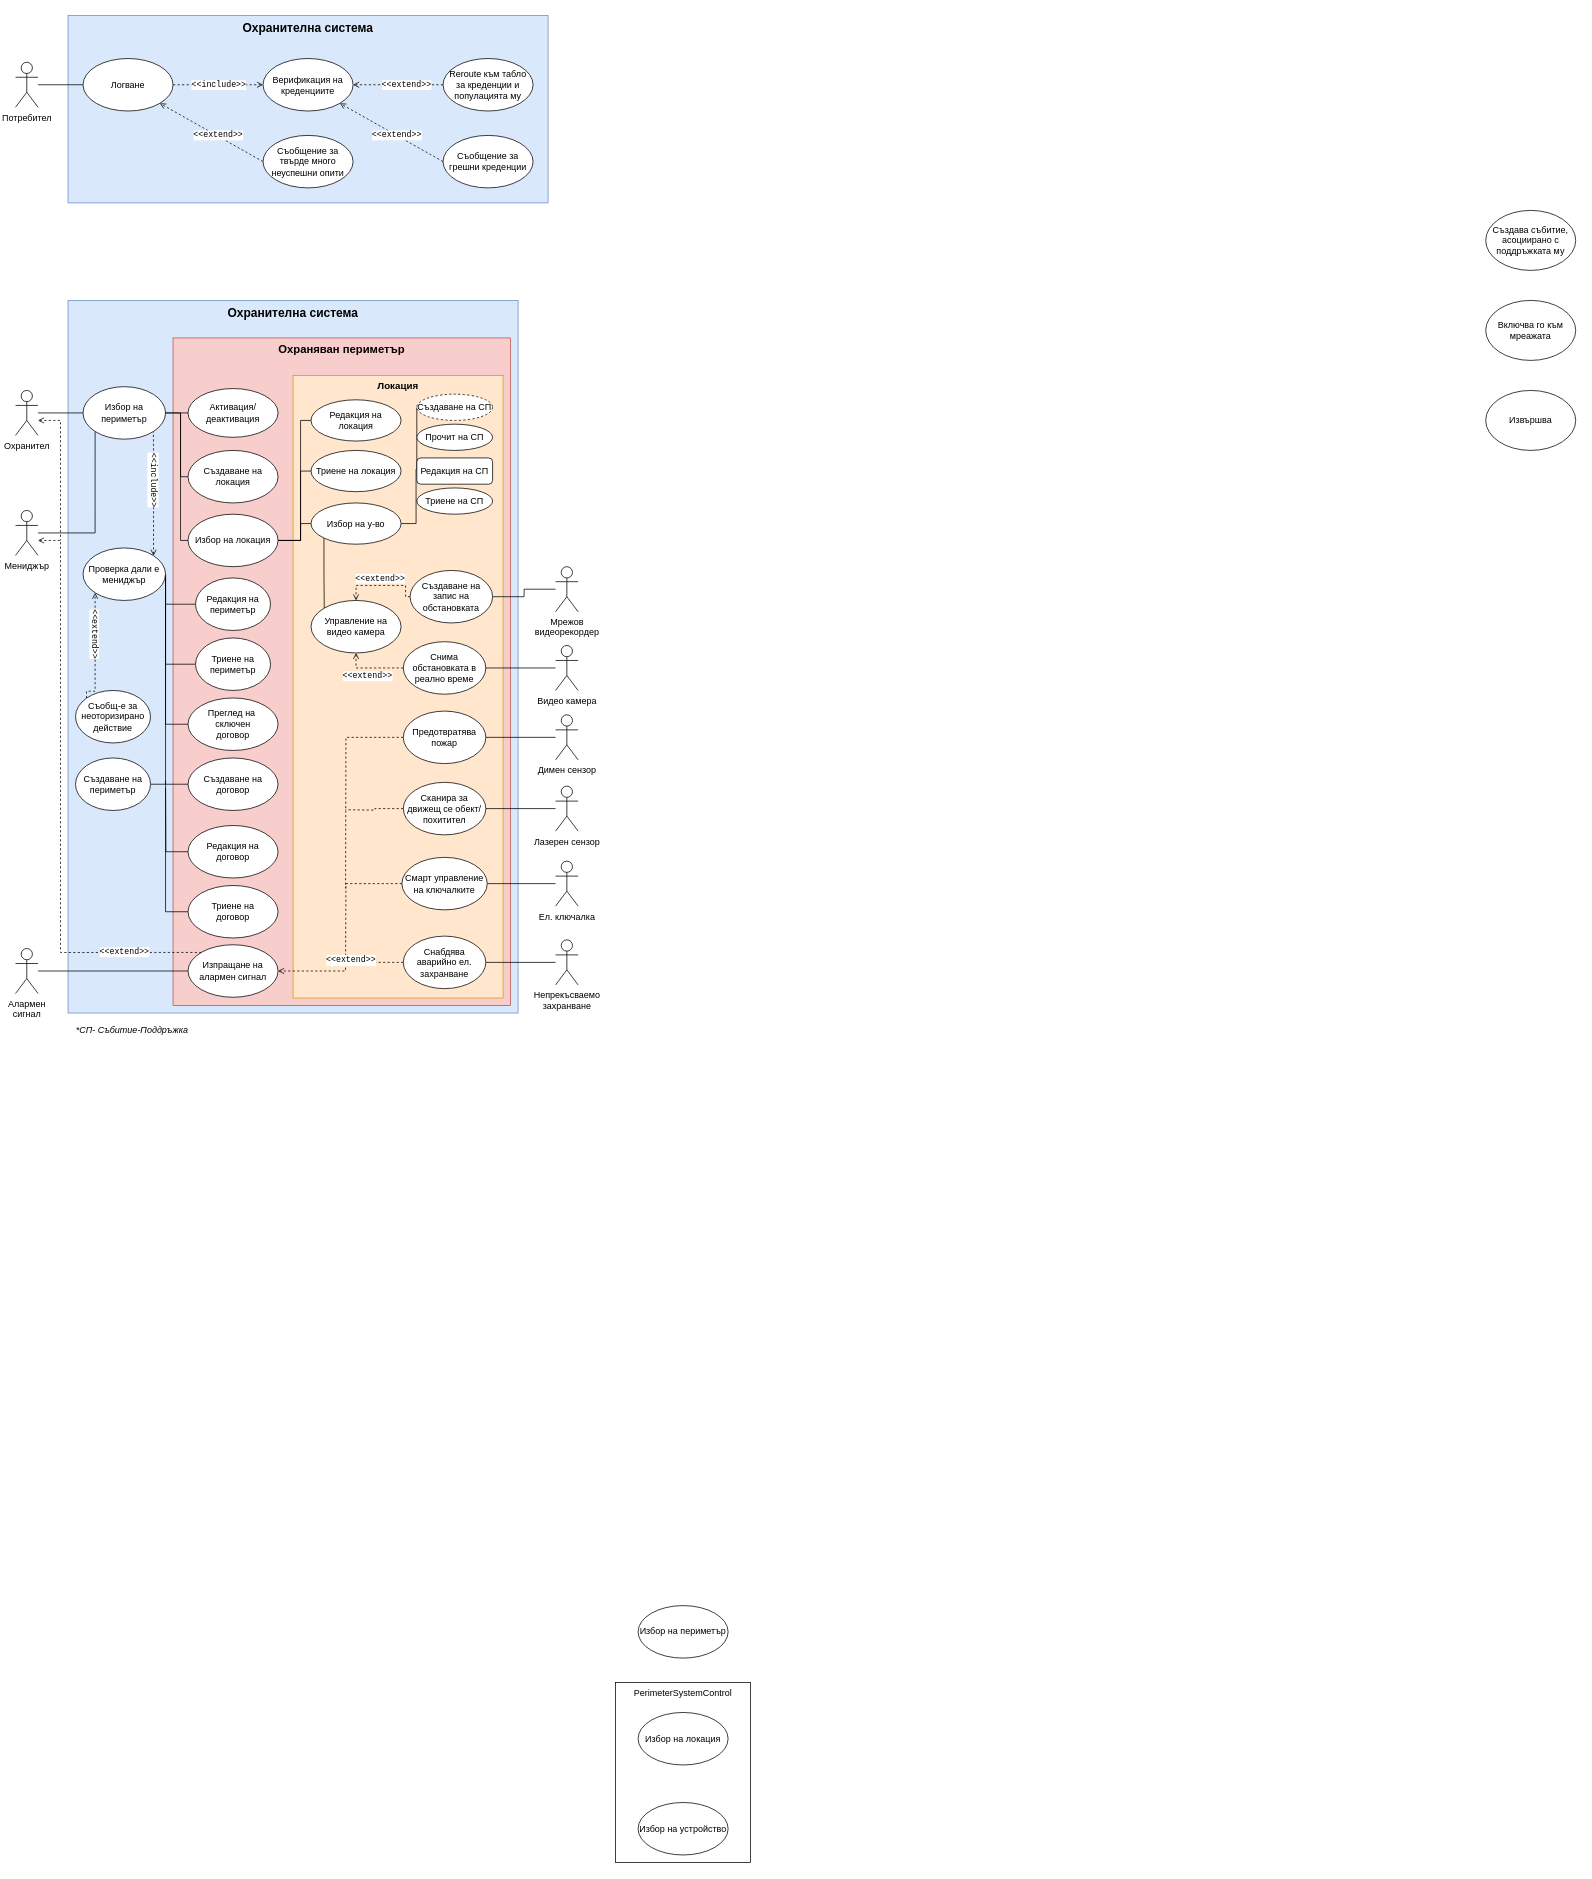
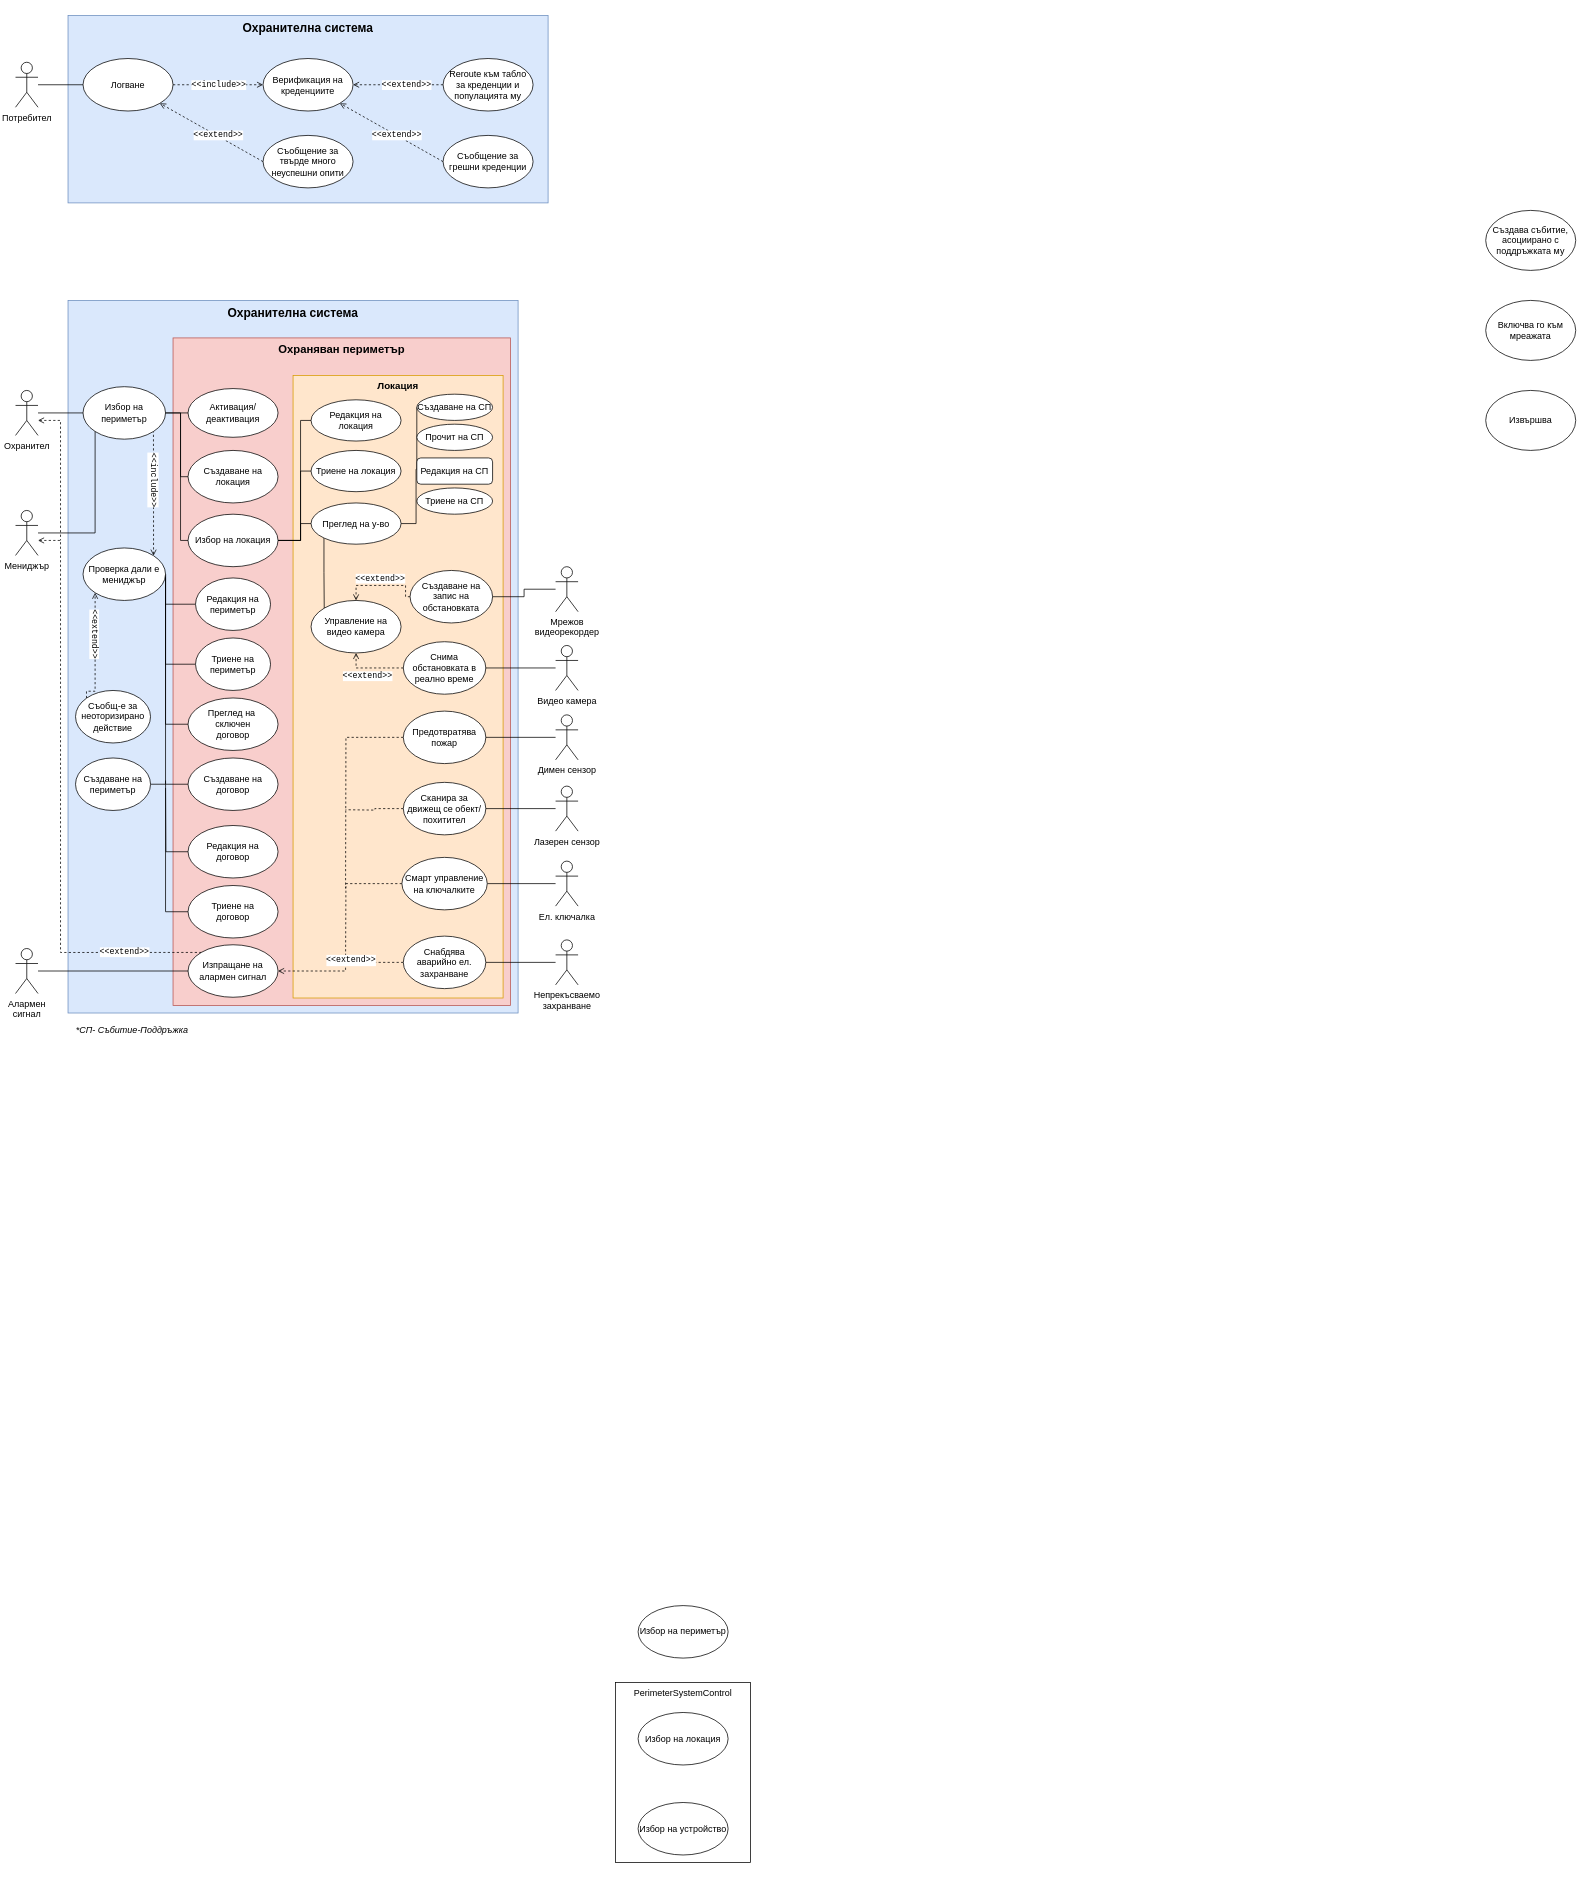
node "Създаване на СП": style dashed -> solid
node "Избор на у-во": label "Избор на у-во" -> "Преглед на у-во"
